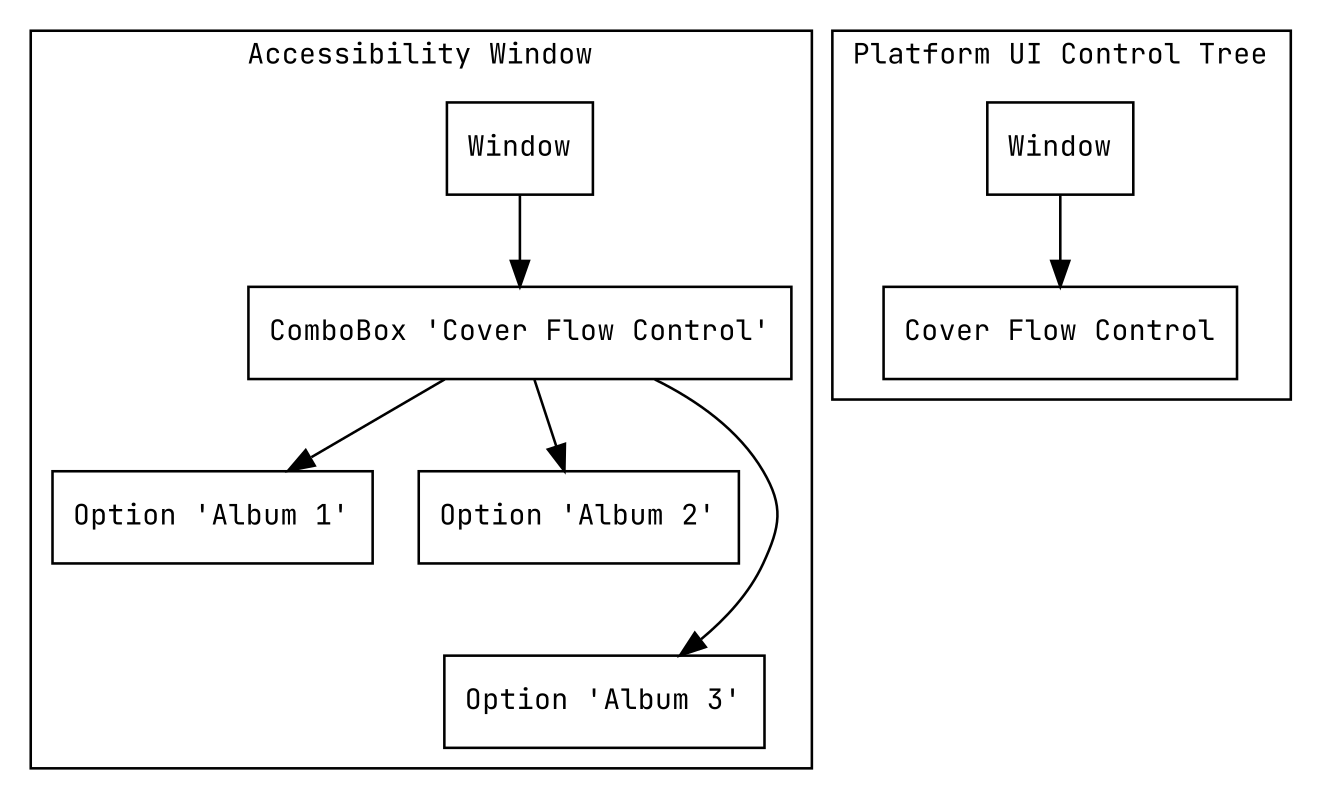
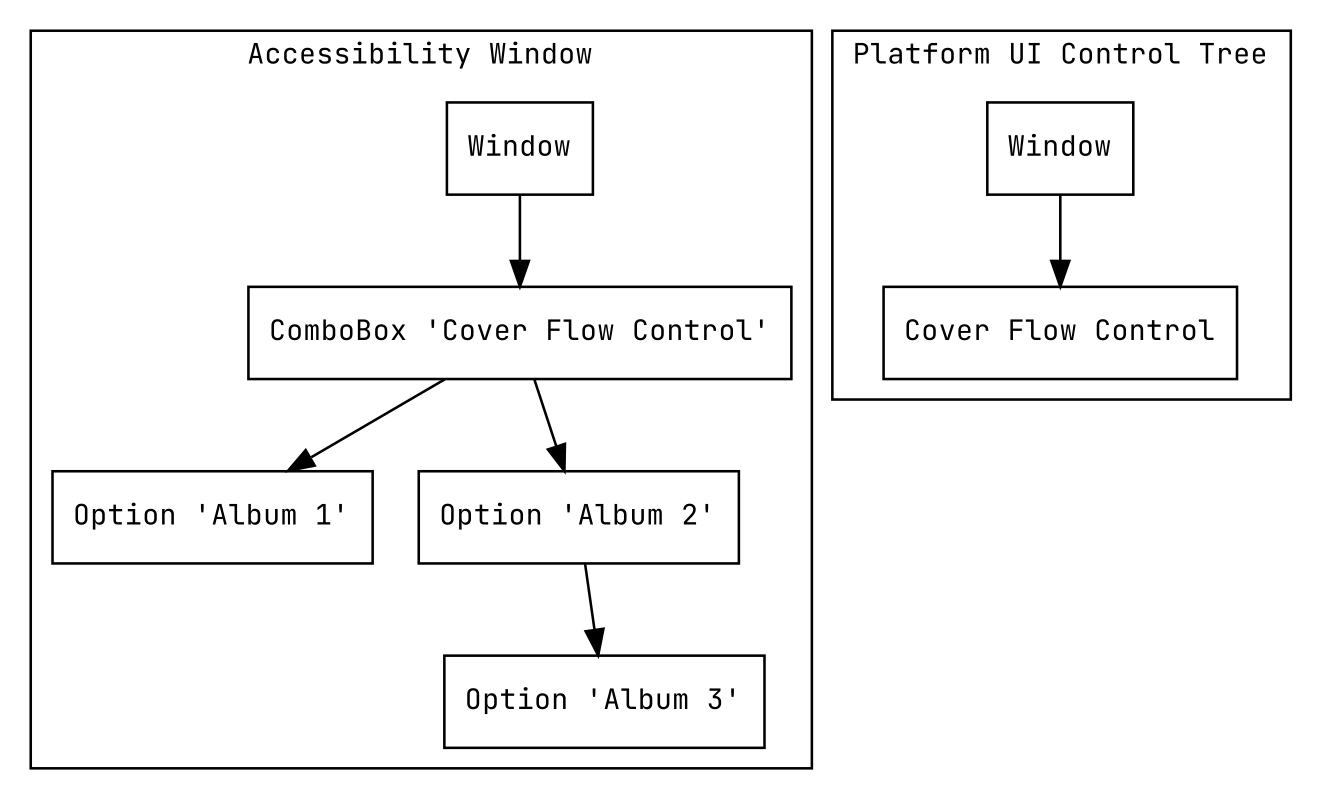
edge "ComboBox 'Cover Flow Control'" -> "Option 'Album 3'": now "Option 'Album 2'" -> "Option 'Album 3'"
